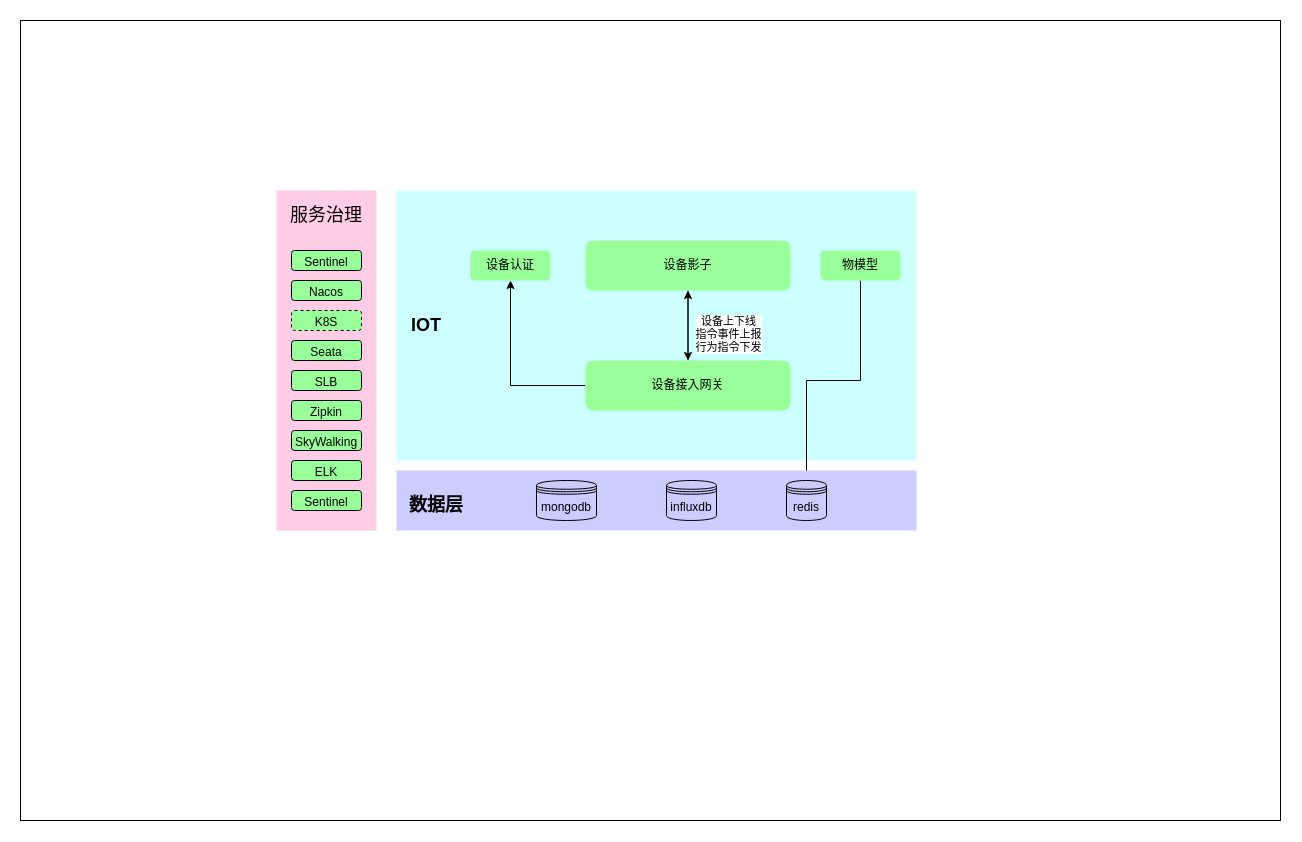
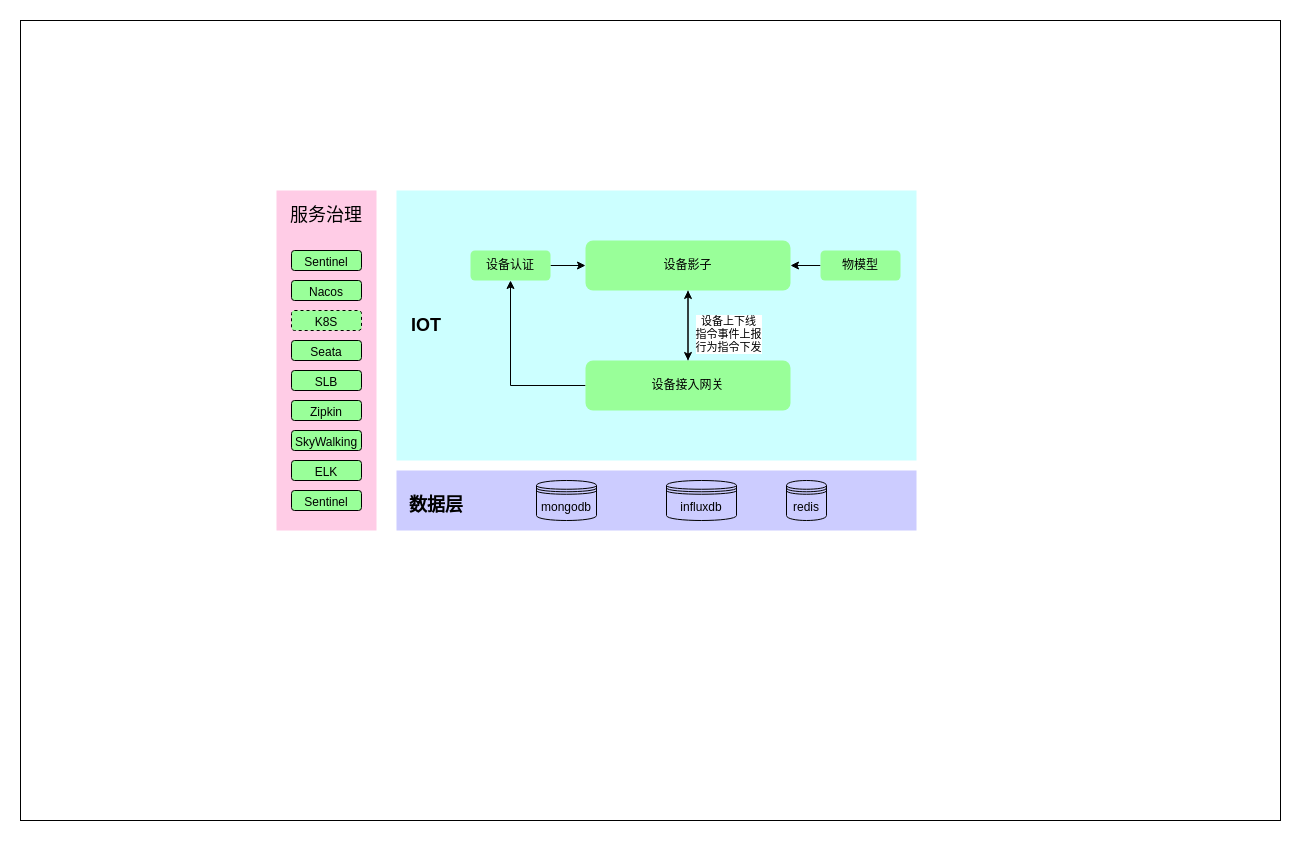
edge "设备认证" -> "设备影子": added
edge "物模型" -> "redis": now "物模型" -> "设备影子"
node "influxdb": size 50x40 -> 70x40
